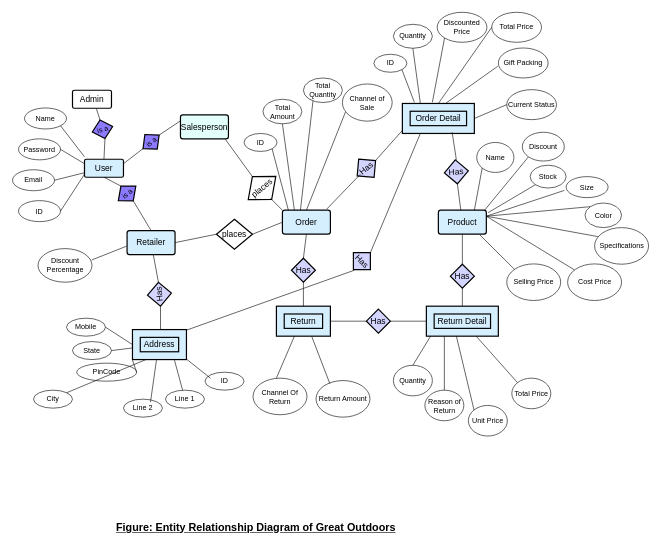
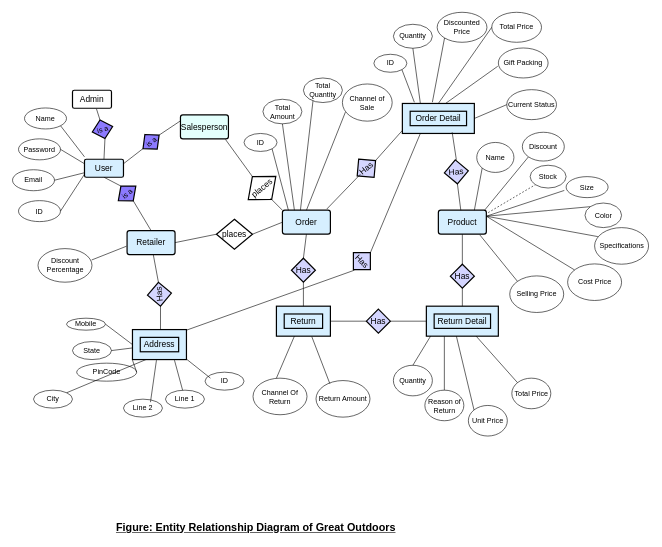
edge "Stock" -- "Product": style solid -> dashed
node "Selling Price": moved (534, 282) -> (537, 294)
node "Mobile": size 39x18 -> 39x12
